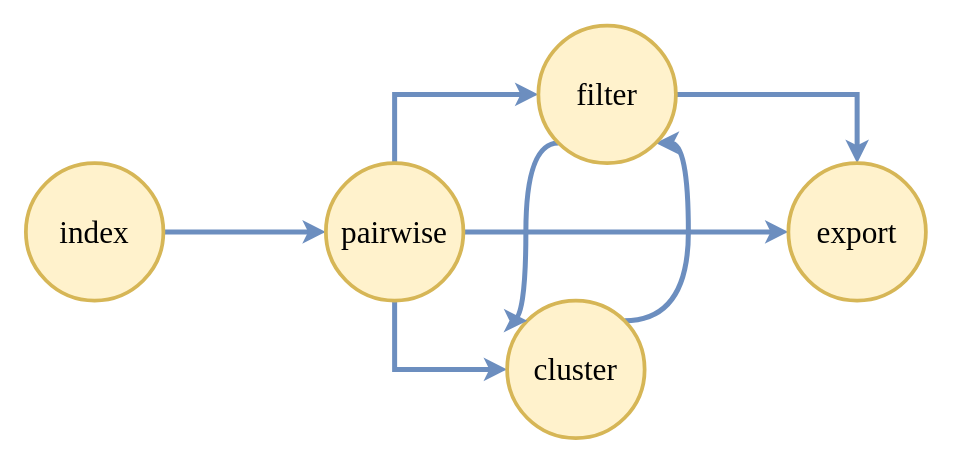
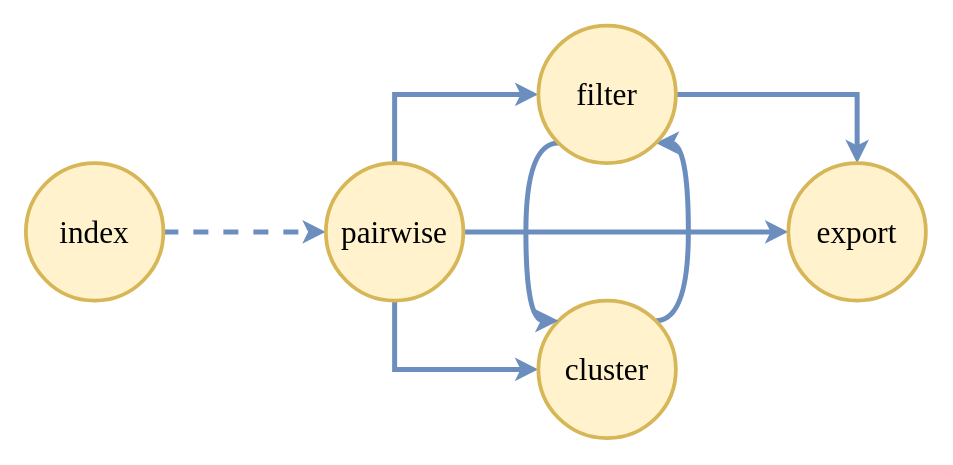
edge "index" -> "pairwise": style solid -> dashed
node "cluster": moved (576, 369) -> (607, 369)
